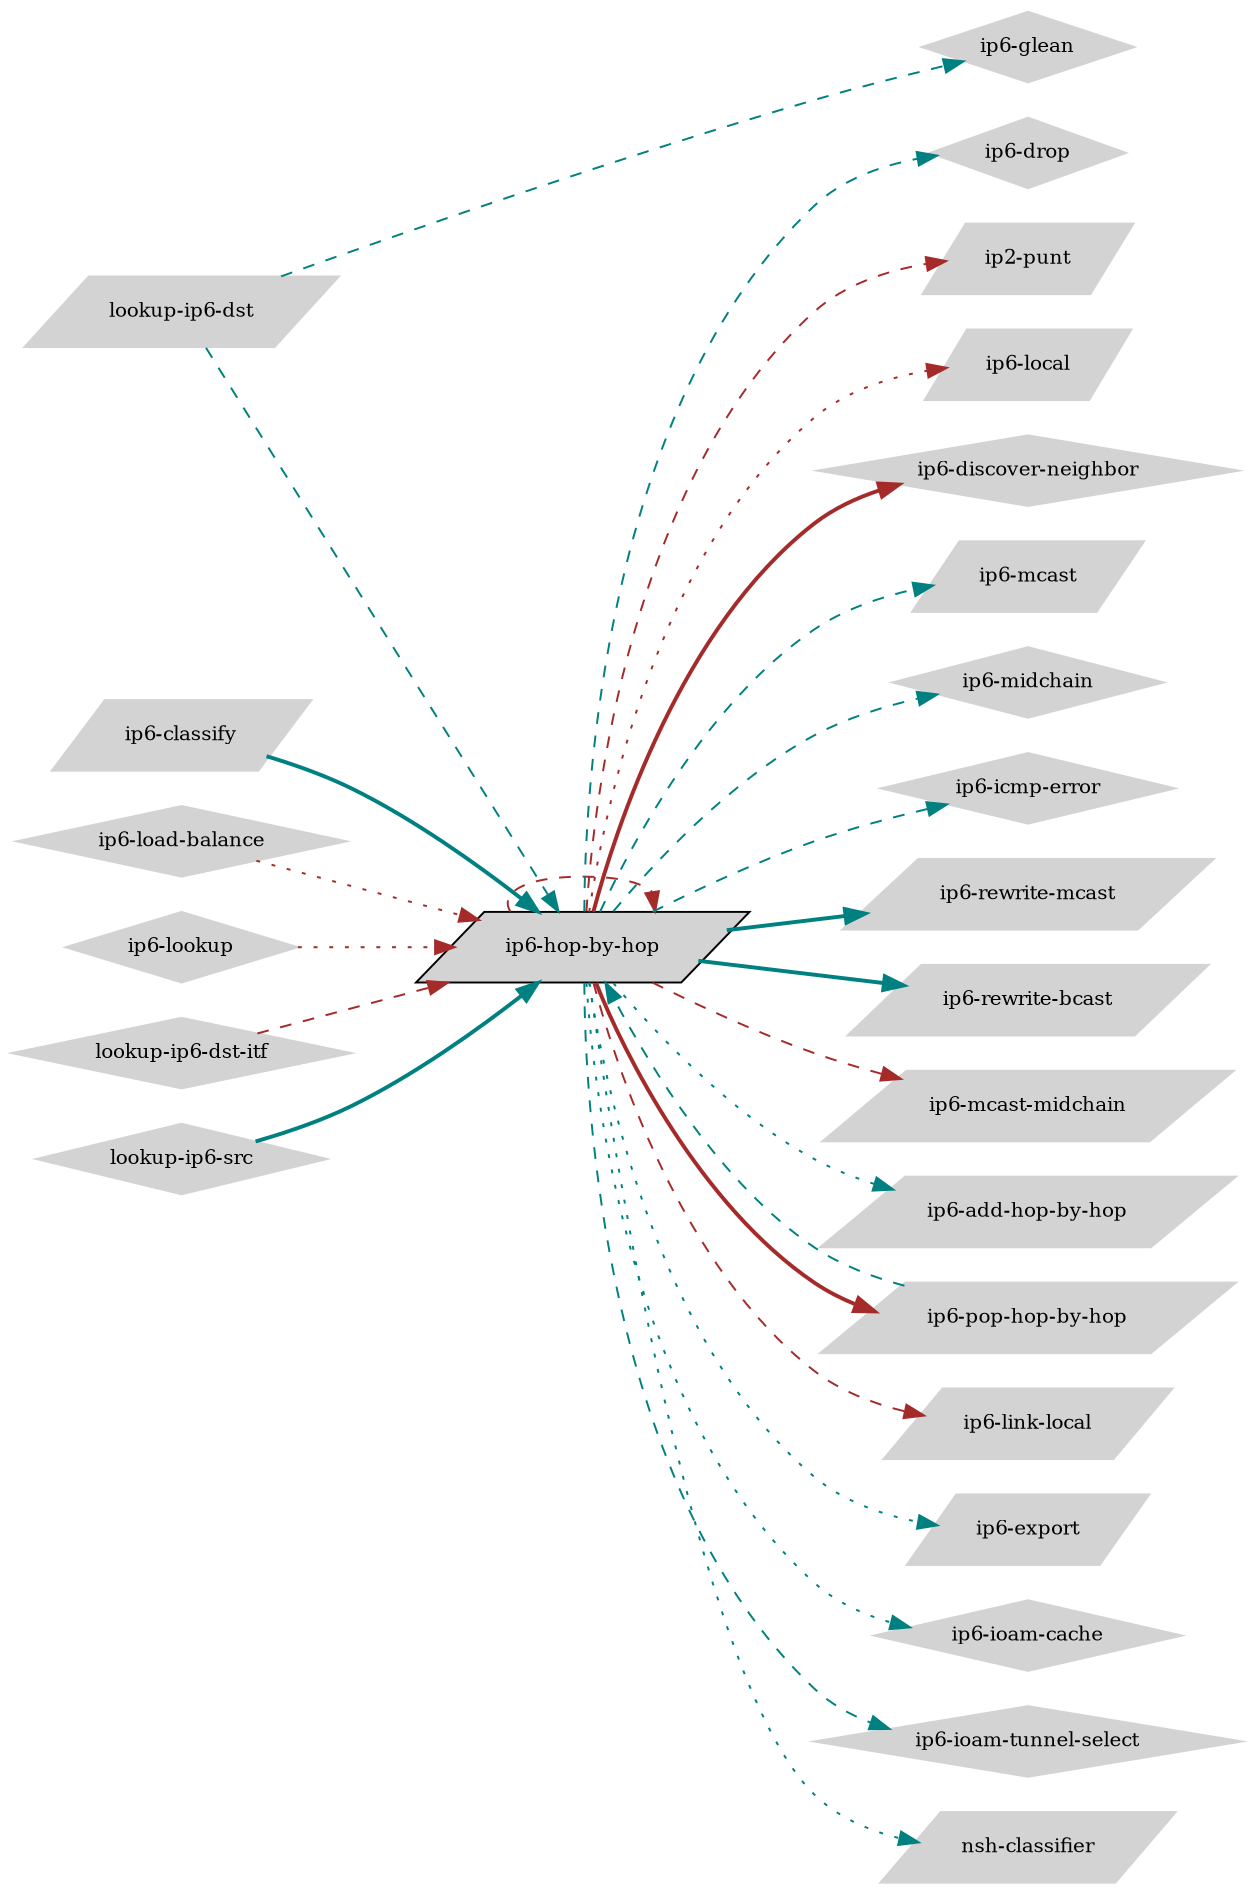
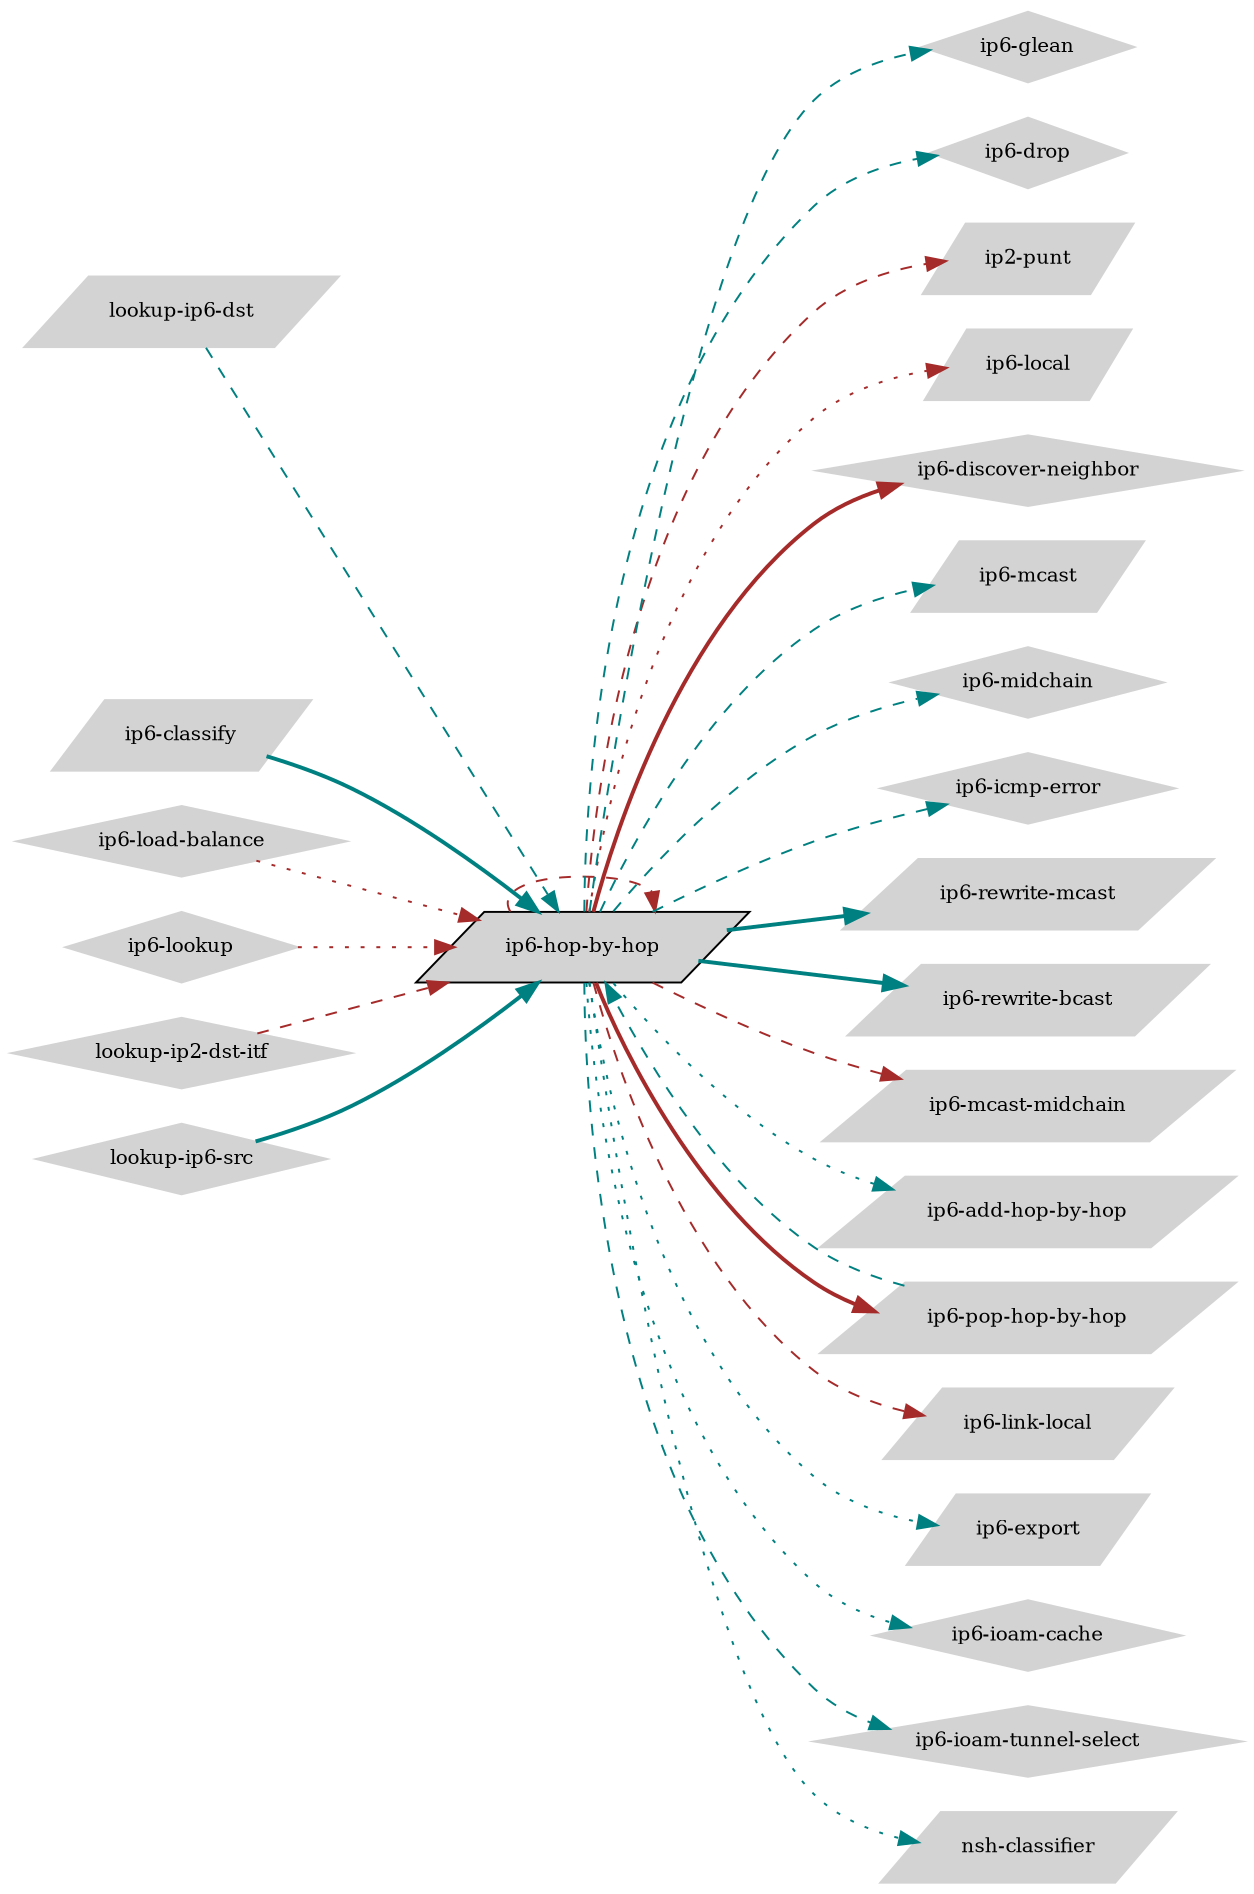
edge "lookup-ip6-dst" -> "ip6-glean": now "ip6-hop-by-hop" -> "ip6-glean"
node "lookup-ip6-dst-itf": label "lookup-ip6-dst-itf" -> "lookup-ip2-dst-itf"
